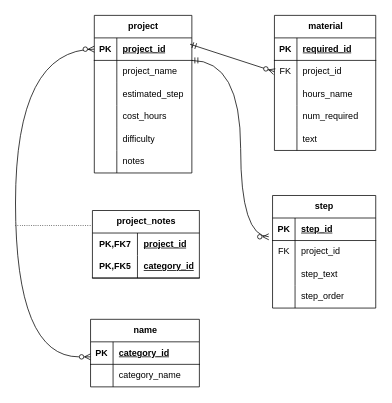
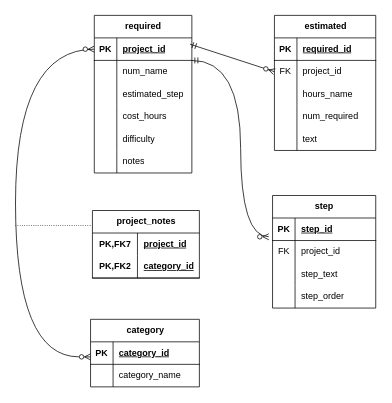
node "project": label "project" -> "required"
node "material": label "material" -> "estimated"
node "project_name": label "project_name" -> "num_name"
node "PK,FK5": label "PK,FK5" -> "PK,FK2"
node "name": label "name" -> "category"
